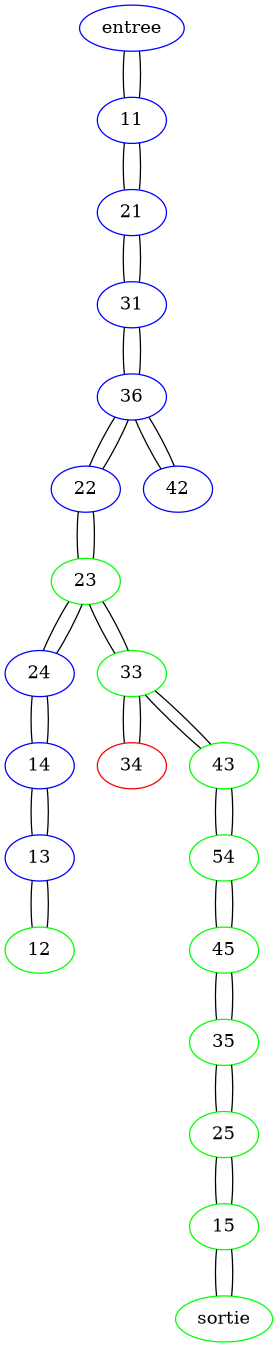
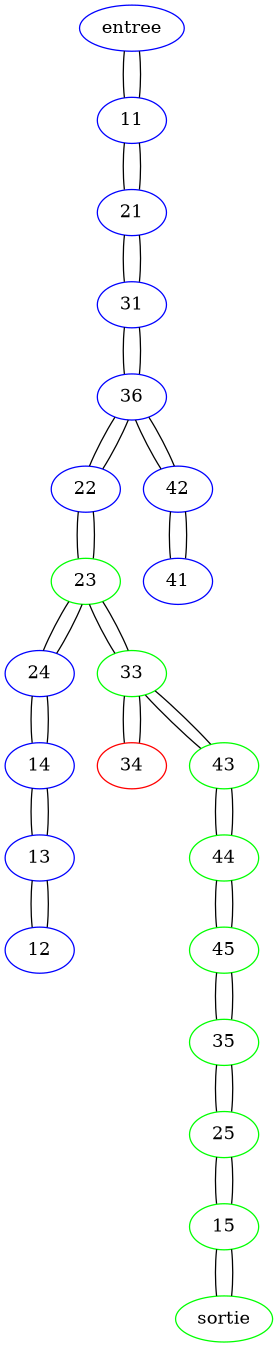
node "41": added
node "54": label "54" -> "44"
node "12": color green -> blue
